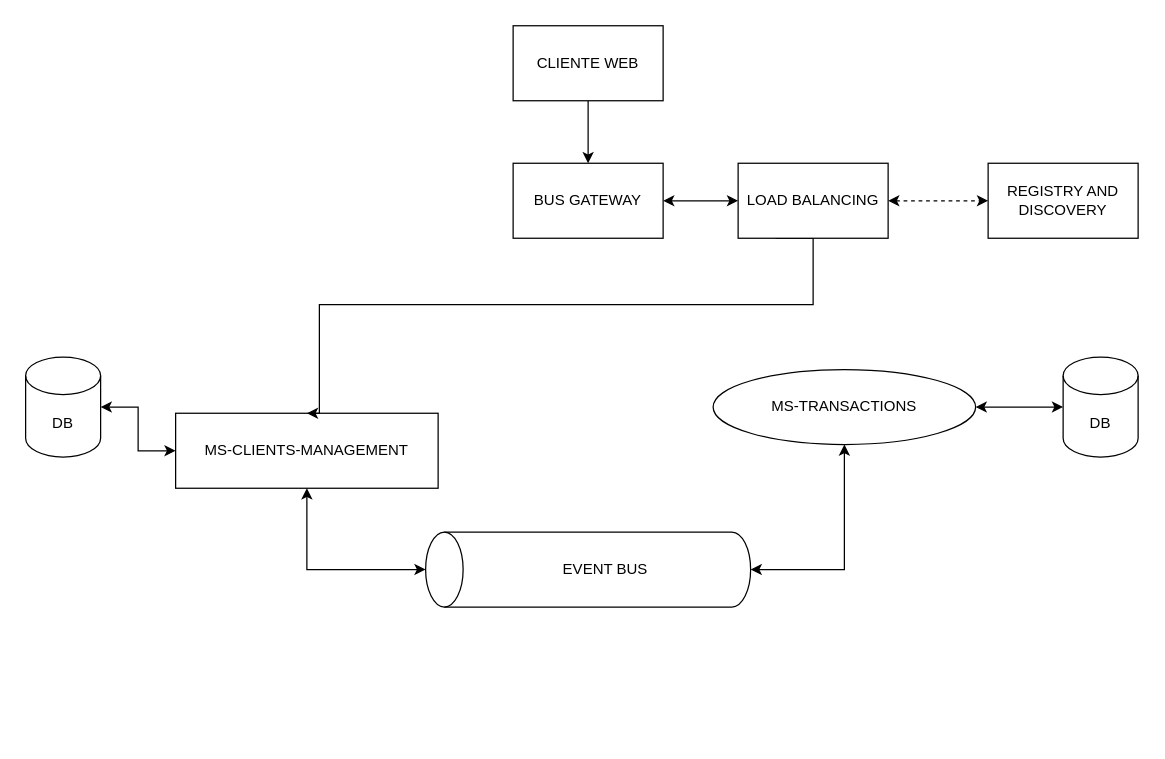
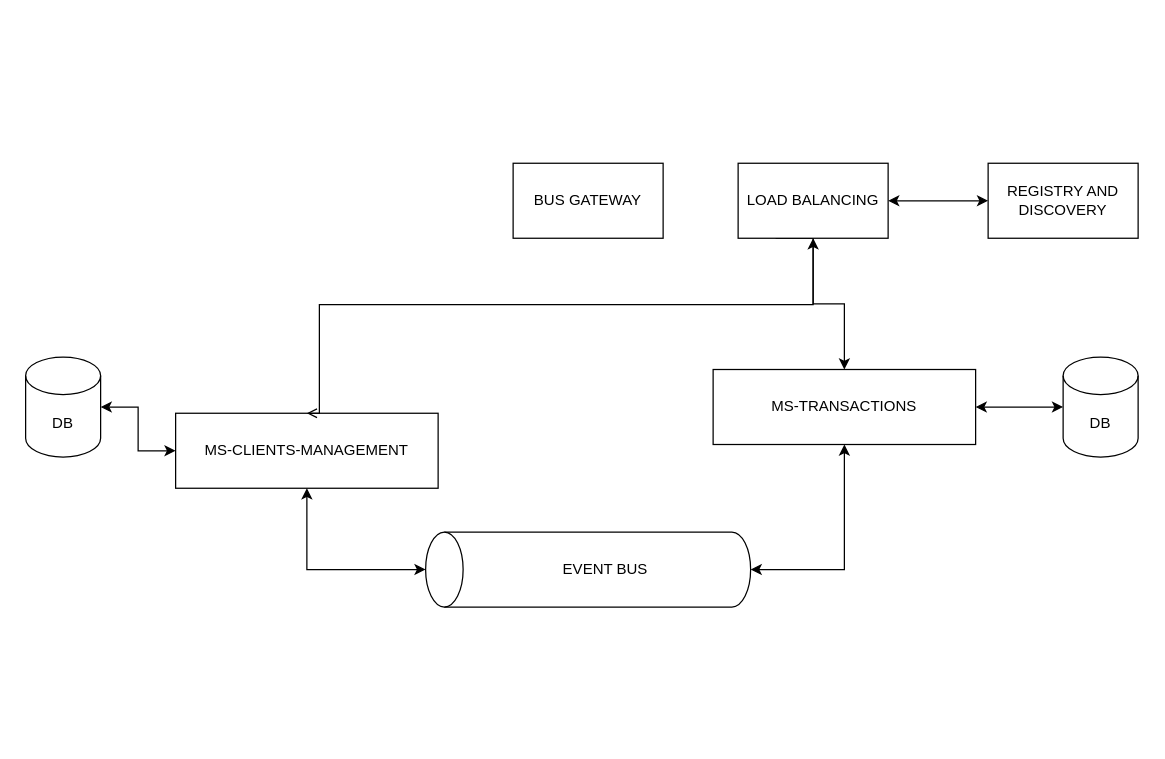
node "CLIENTE WEB": removed
edge "CLIENTE WEB" -> "BUS GATEWAY": removed
edge "BUS GATEWAY" -- "LOAD BALANCING": removed
edge "LOAD BALANCING" -- "REGISTRY AND DISCOVERY": style dashed -> solid
edge "LOAD BALANCING" -- "MS-TRANSACTIONS": added
node "MS-TRANSACTIONS": shape ellipse -> rectangle
edge "LOAD BALANCING" -> "MS-CLIENTS-MANAGEMENT": arrowhead classic -> open
